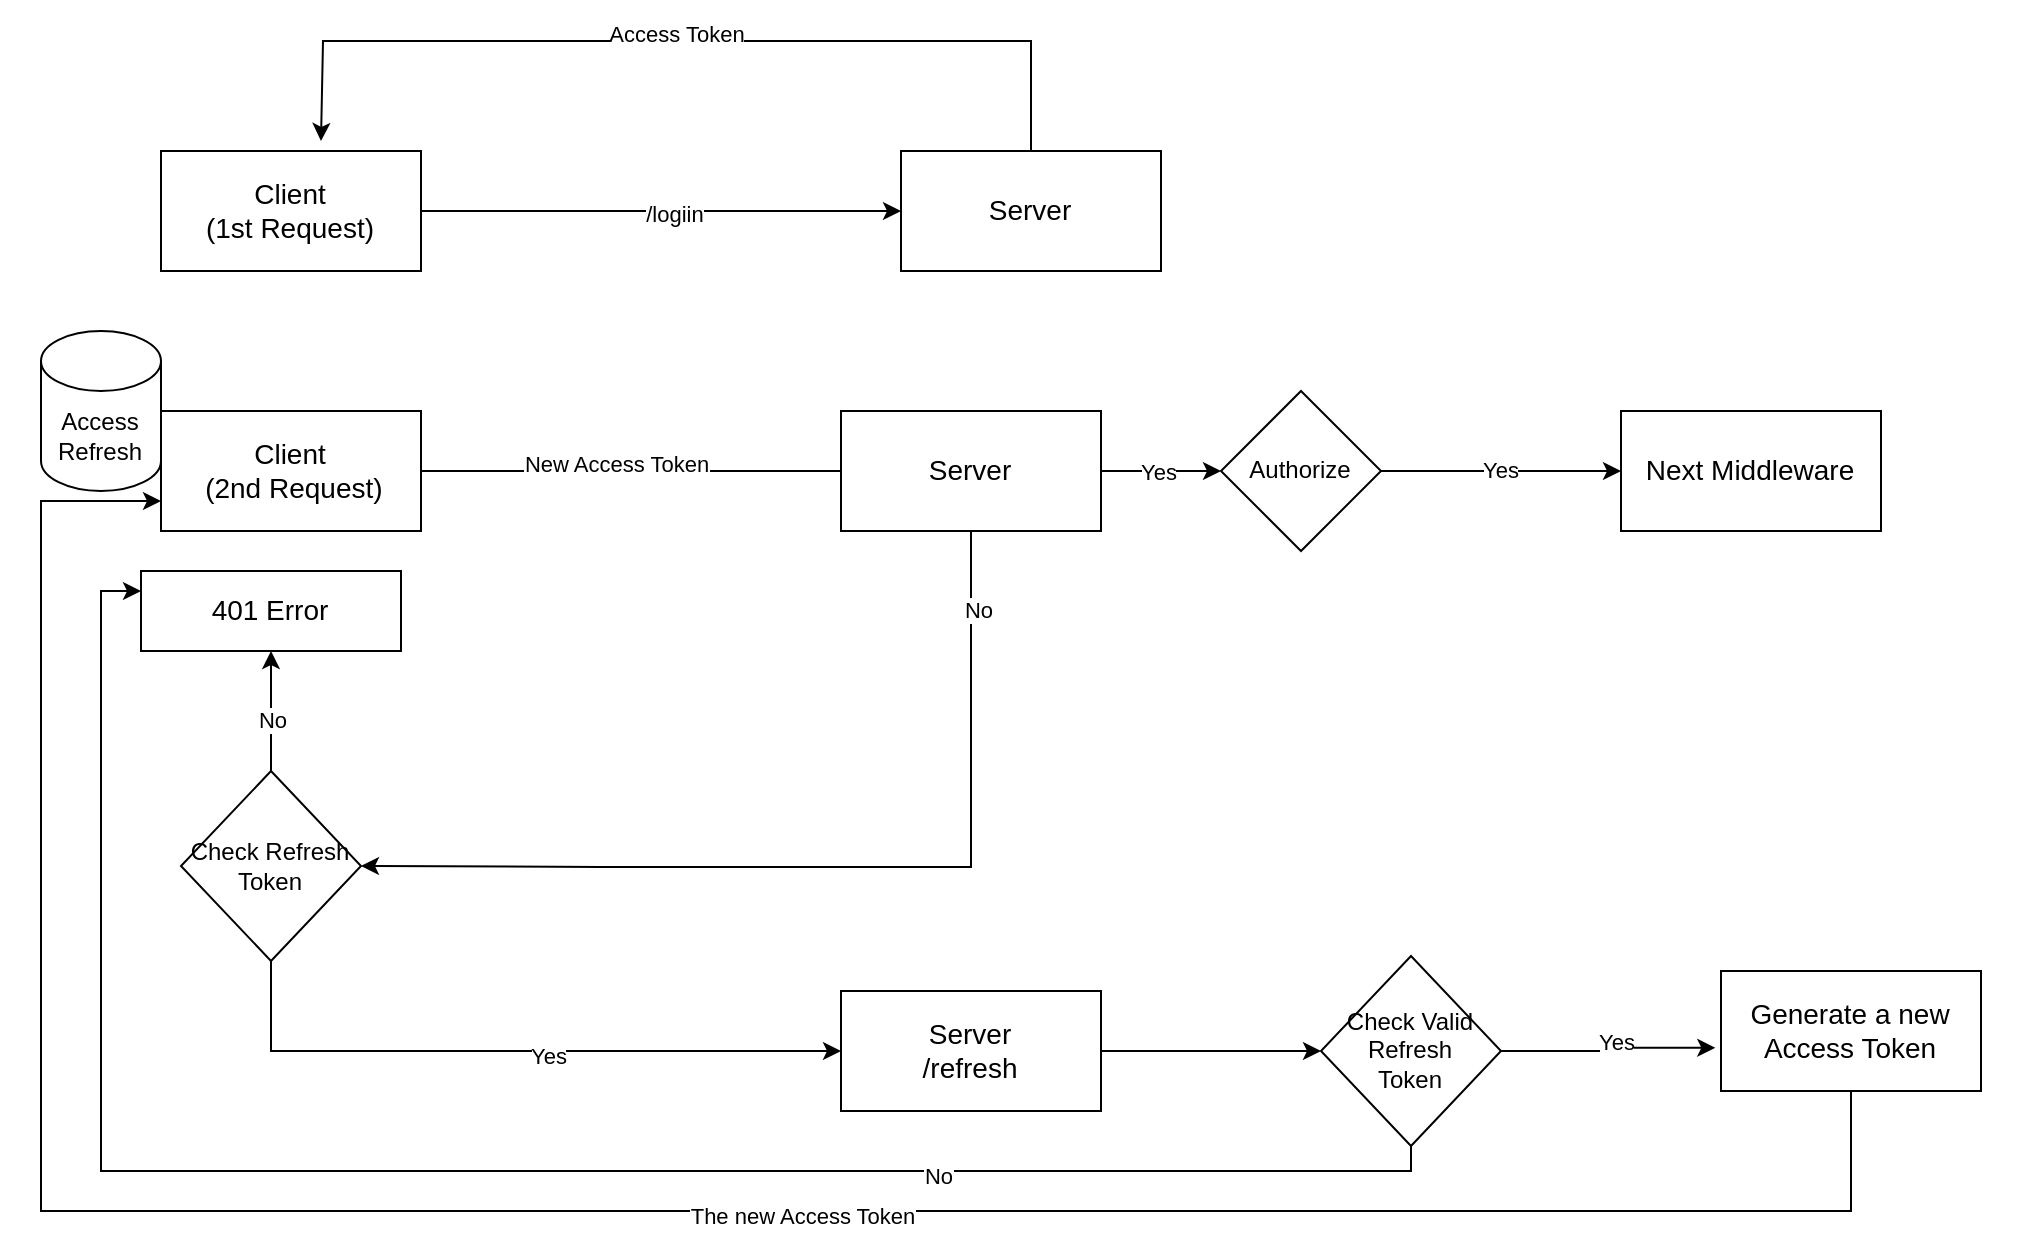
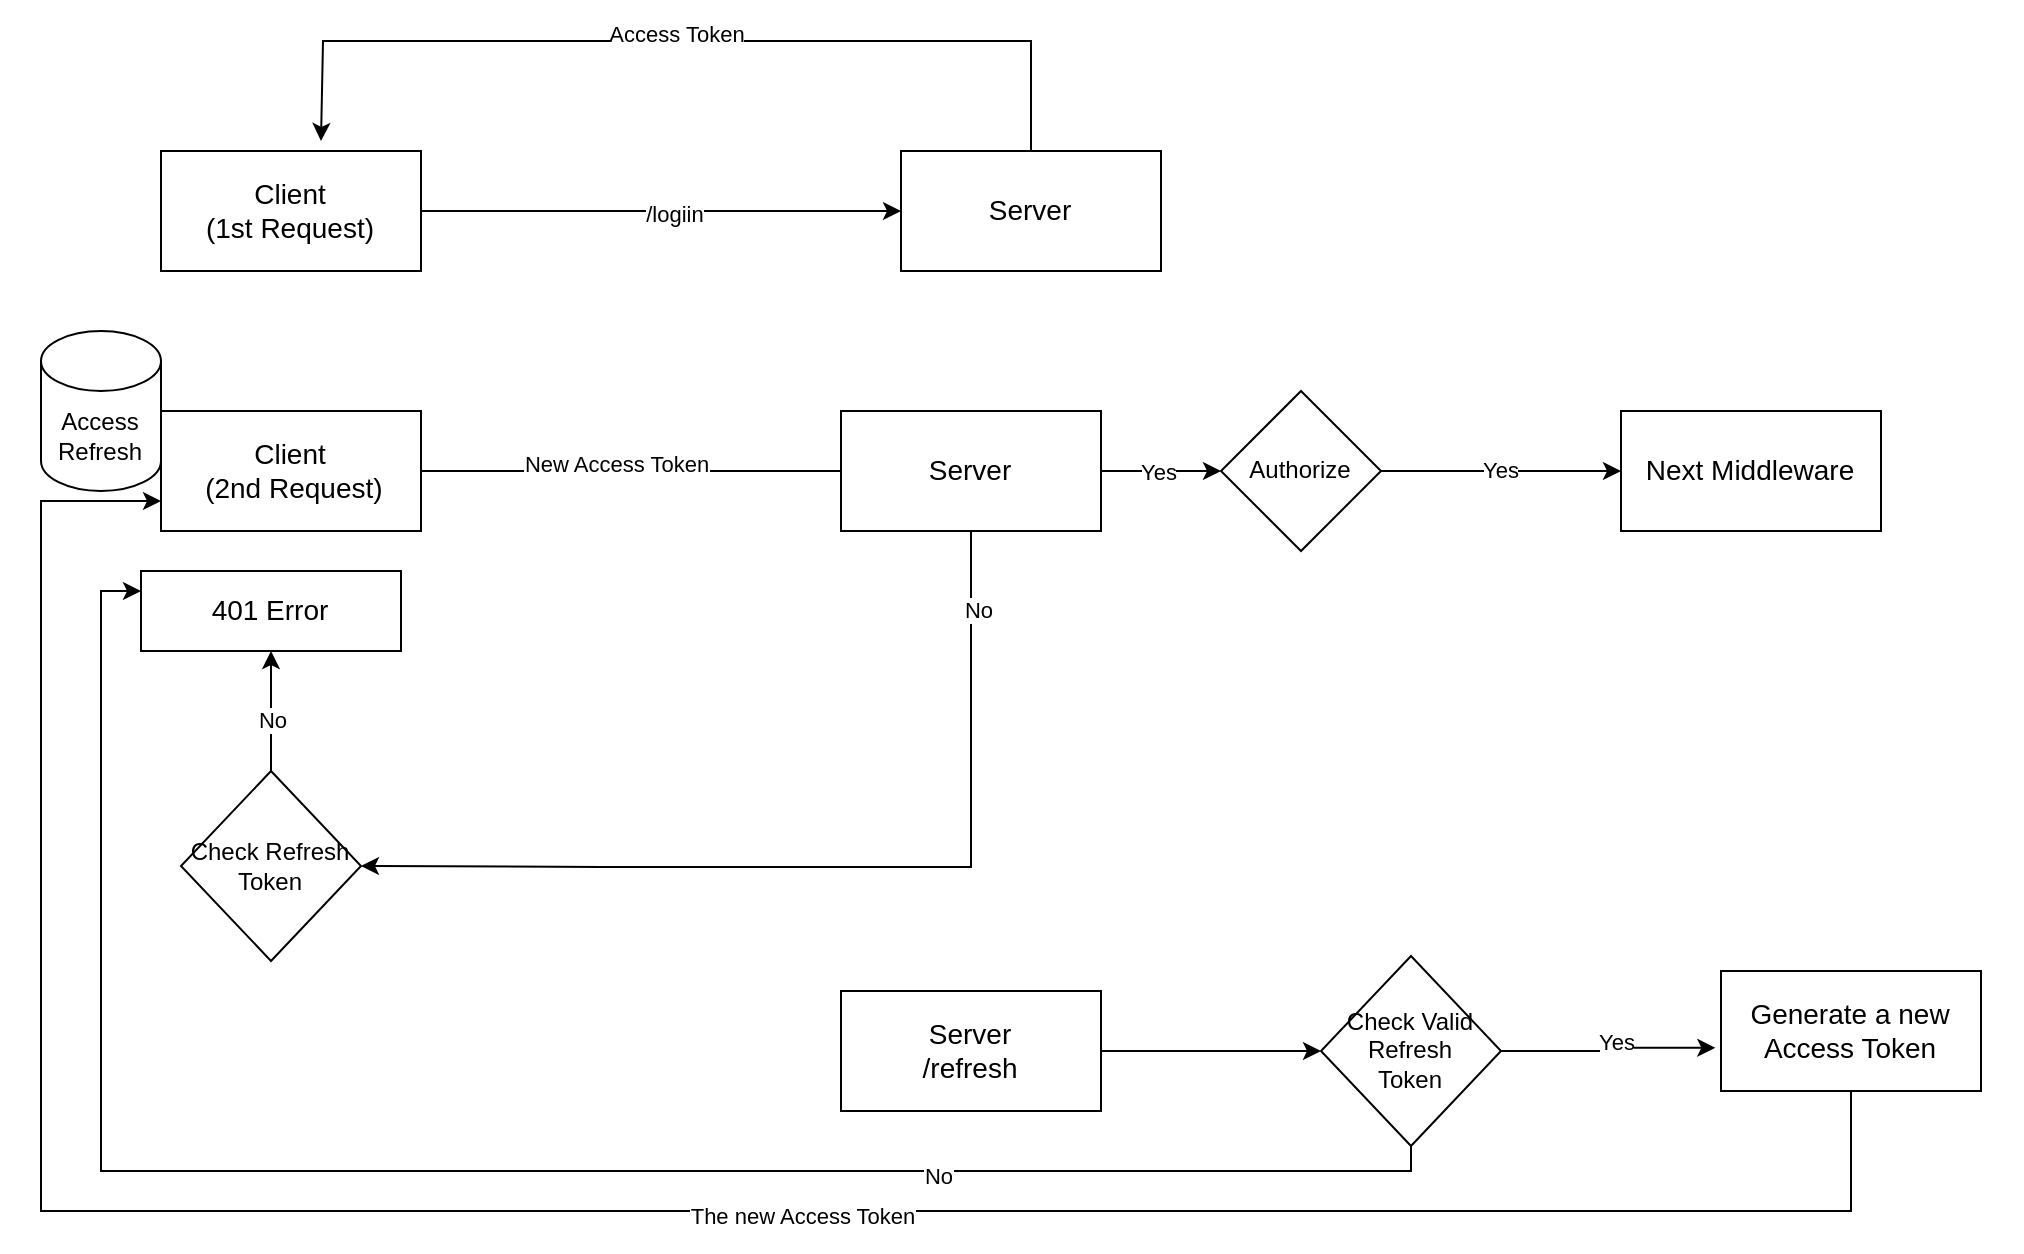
edge "Check Refresh Token" -> "Server /refresh": removed, label "Yes"
